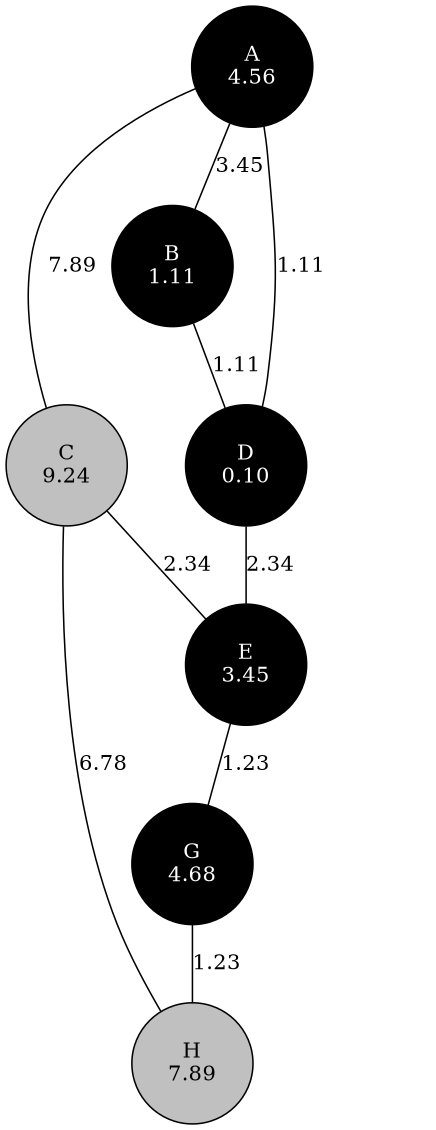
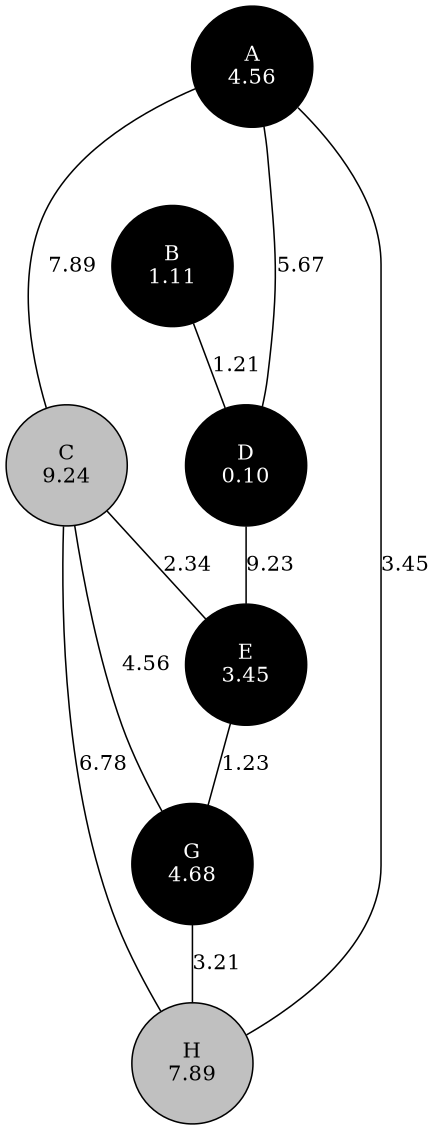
edge "A 4.56" -- "B 1.11": now "A 4.56" -- "H 7.89"
edge "A 4.56" -- "D 0.10": label "1.11" -> "5.67"
edge "B 1.11" -- "D 0.10": label "1.11" -> "1.21"
edge "D 0.10" -- "E 3.45": label "2.34" -> "9.23"
edge "C 9.24" -- "G 4.68": added, label "4.56"
edge "G 4.68" -- "H 7.89": label "1.23" -> "3.21"
